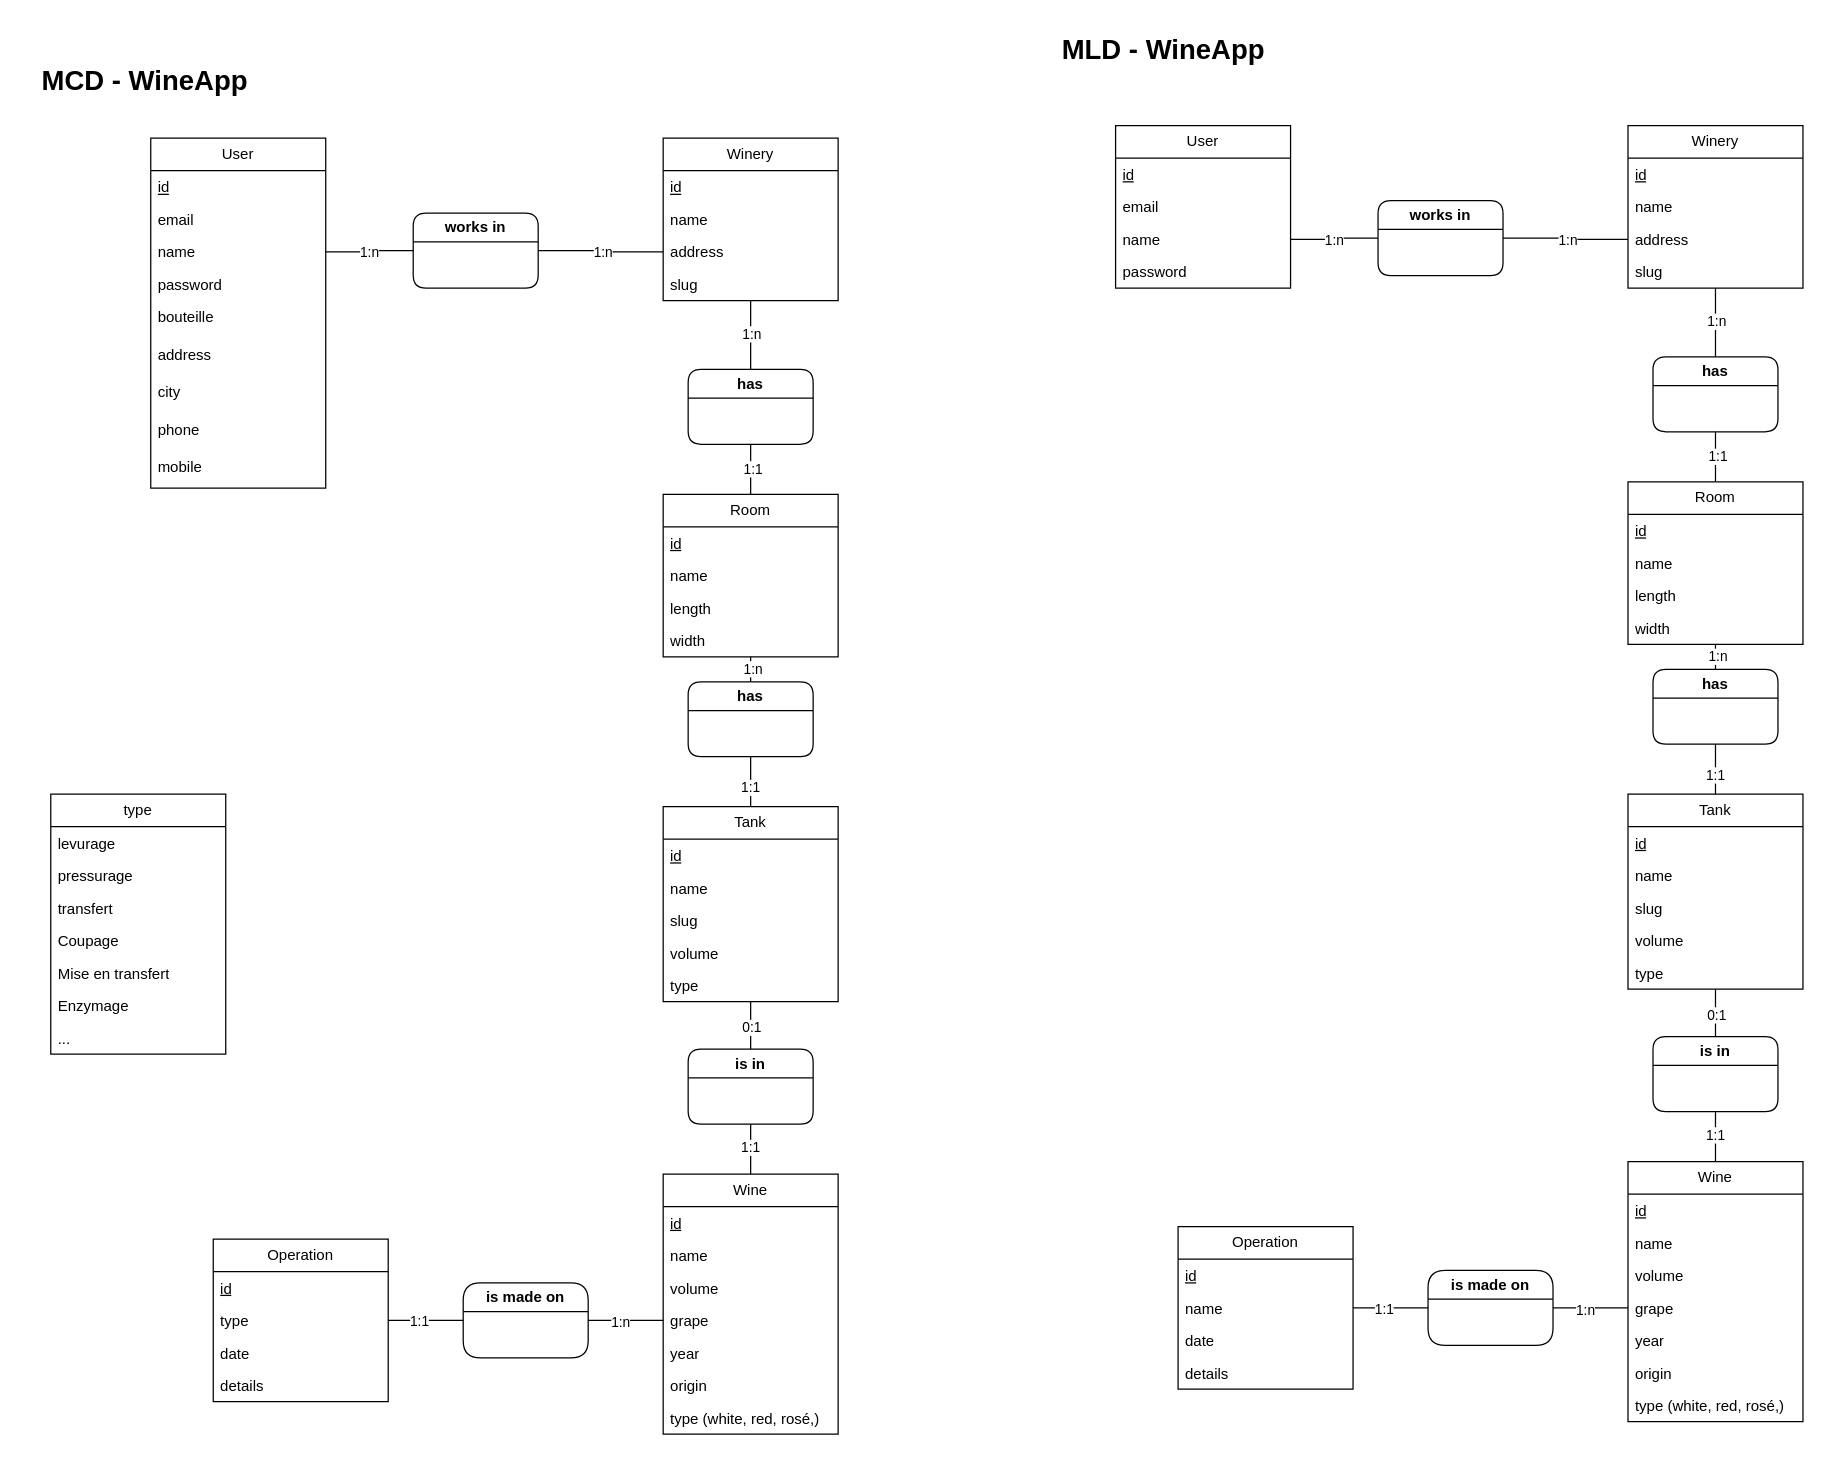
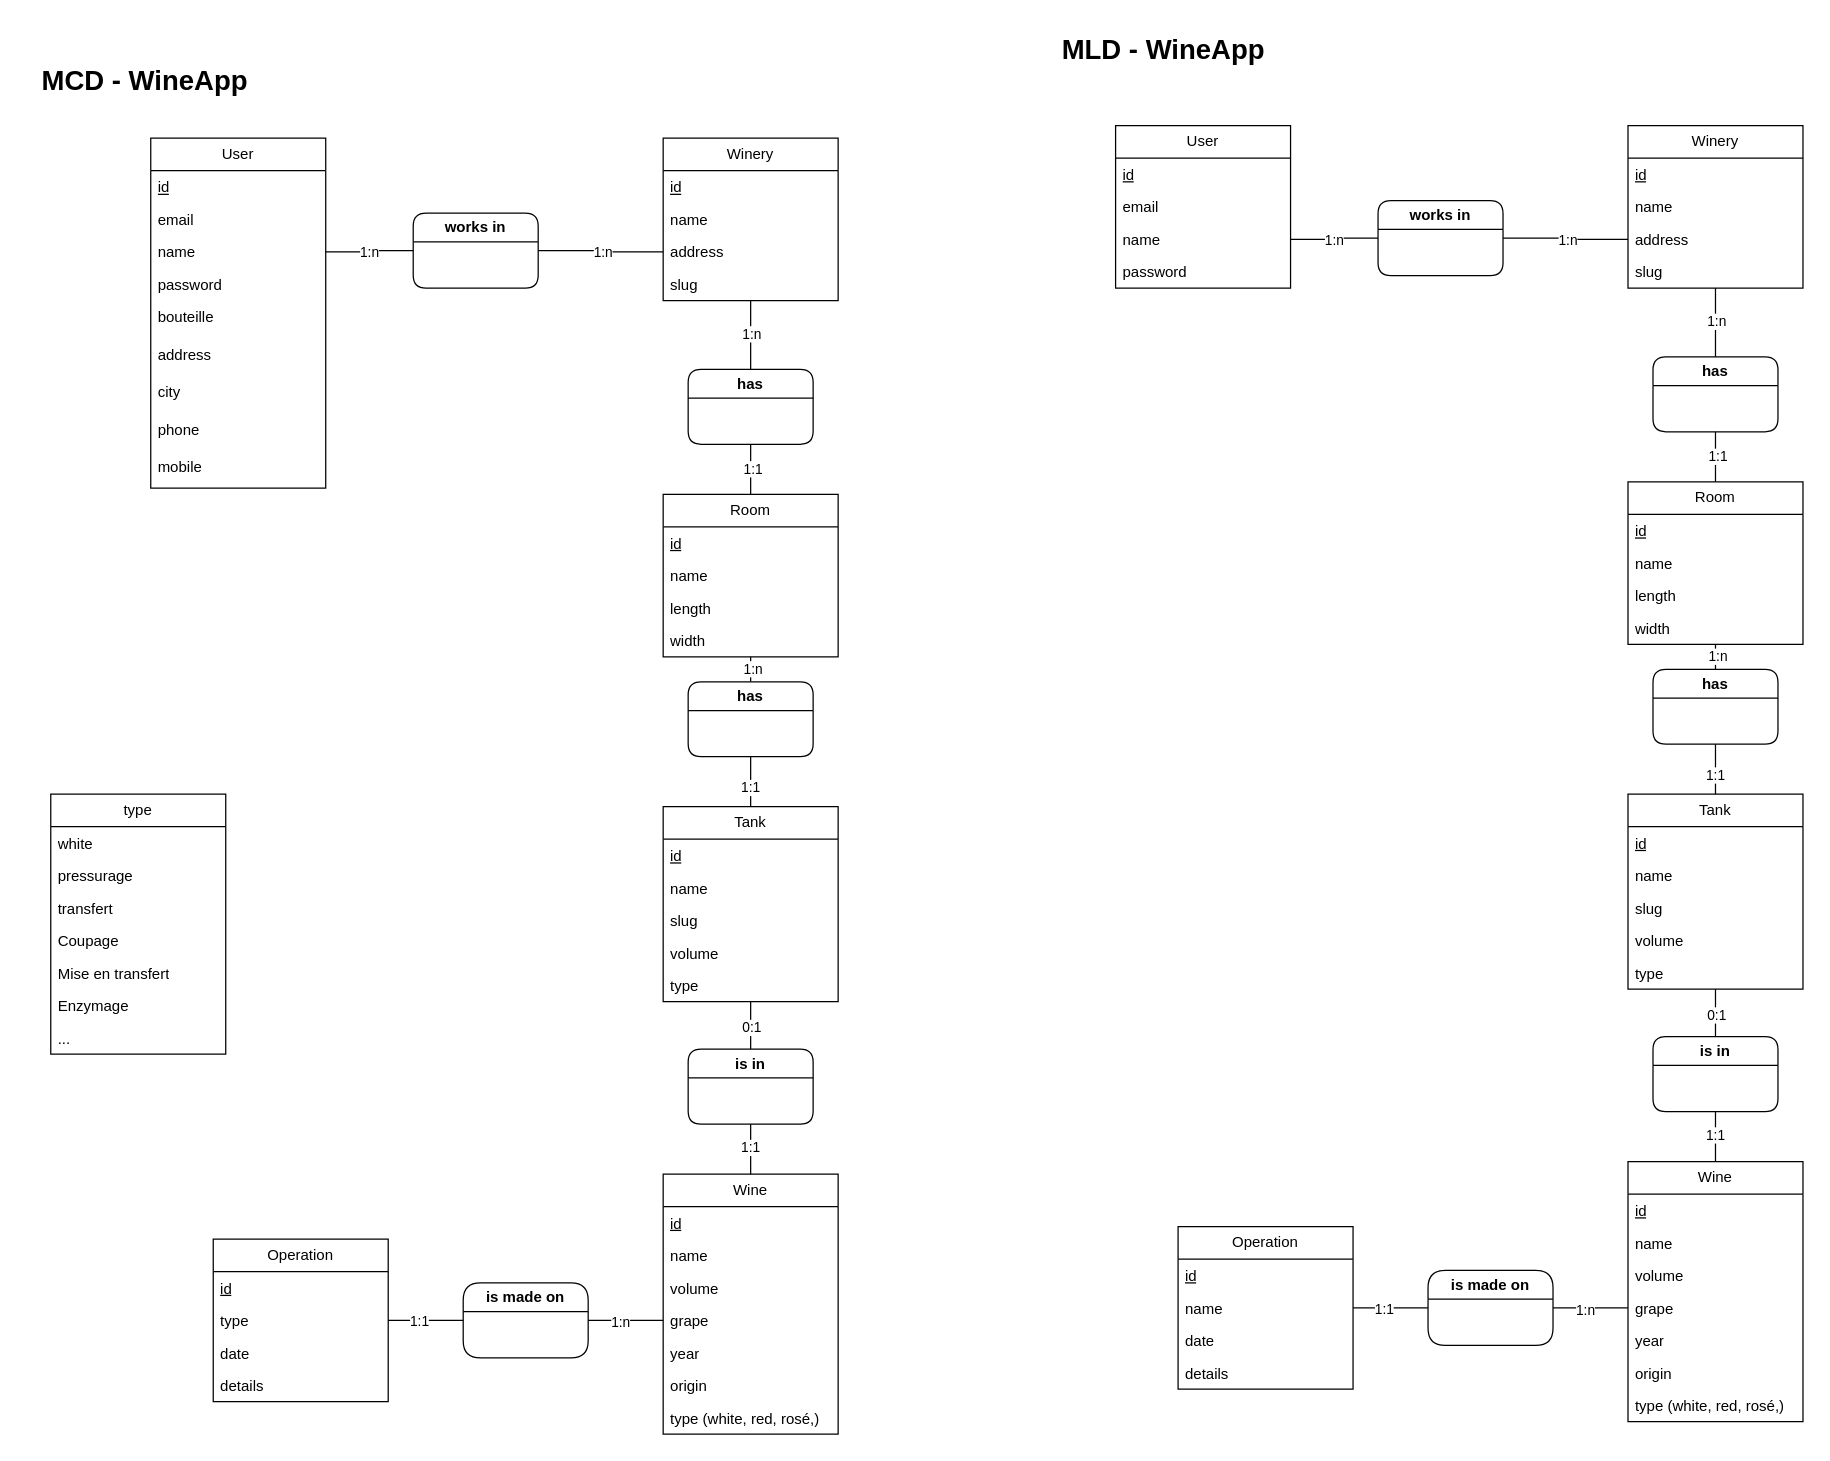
node "levurage": label "levurage" -> "white"
